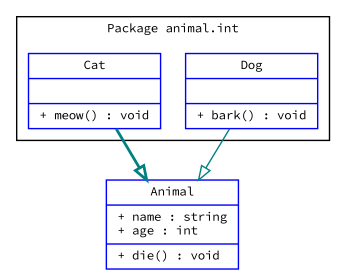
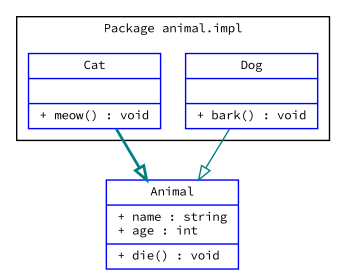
cluster "Package animal.int": label "Package animal.int" -> "Package animal.impl"
